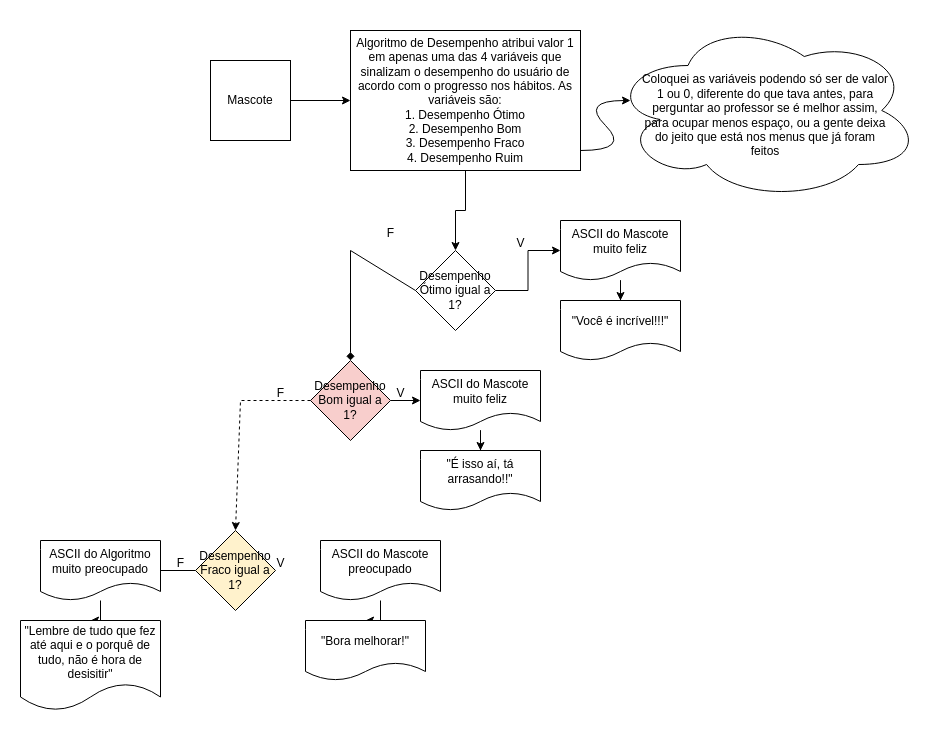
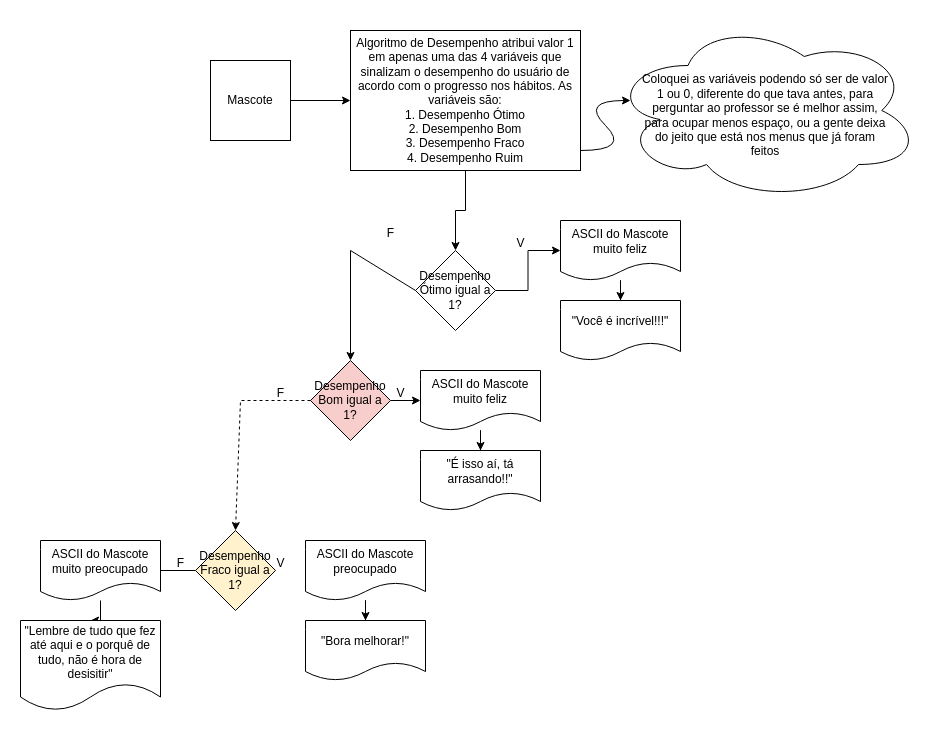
edge "Desempenho Ótimo igual a 1?" -> "Desempenho Bom igual a 1?": arrowhead diamond -> classic
node "ASCII do Algoritmo muito preocupado": label "ASCII do Algoritmo muito preocupado" -> "ASCII do Mascote muito preocupado"
node "ASCII do Mascote preocupado": moved (381, 571) -> (366, 571)
